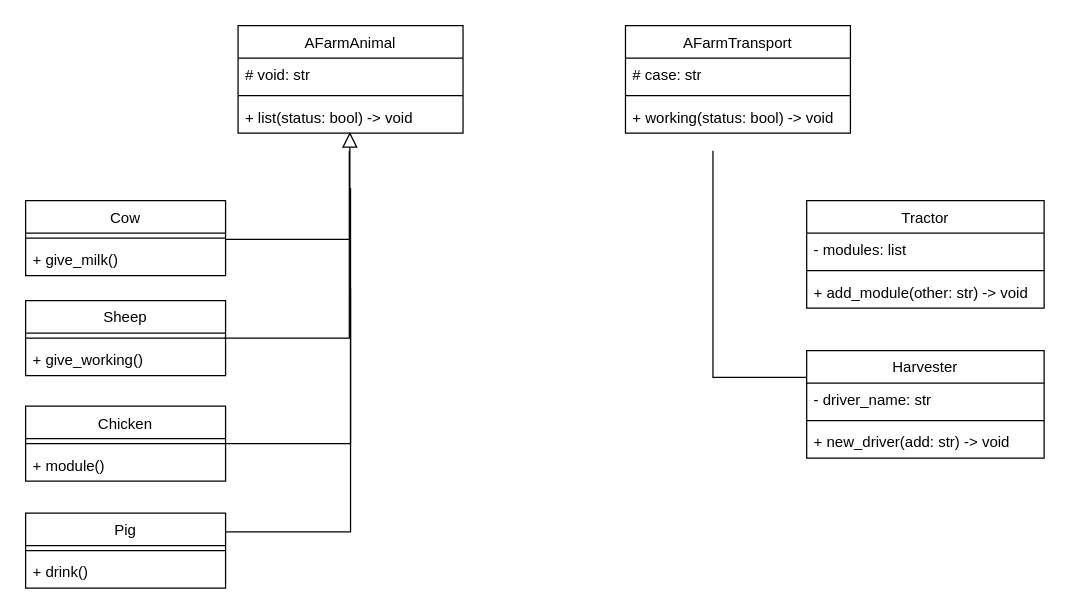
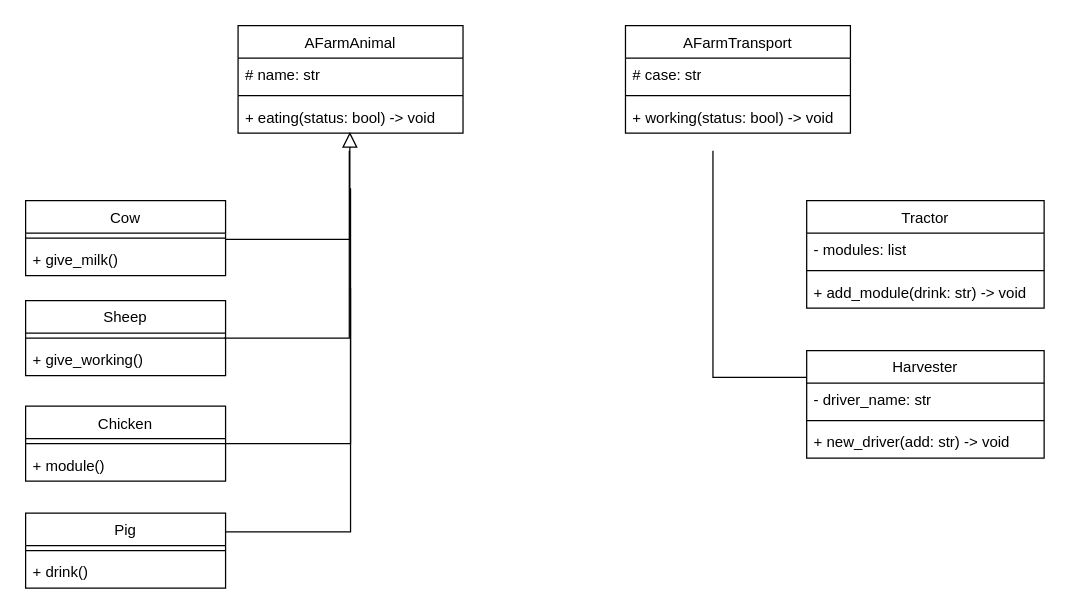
node "# void: str": label "# void: str" -> "# name: str"
node "+ list(status: bool) -> void": label "+ list(status: bool) -> void" -> "+ eating(status: bool) -> void"
node "+ add_module(other: str) -> void": label "+ add_module(other: str) -> void" -> "+ add_module(drink: str) -> void"
